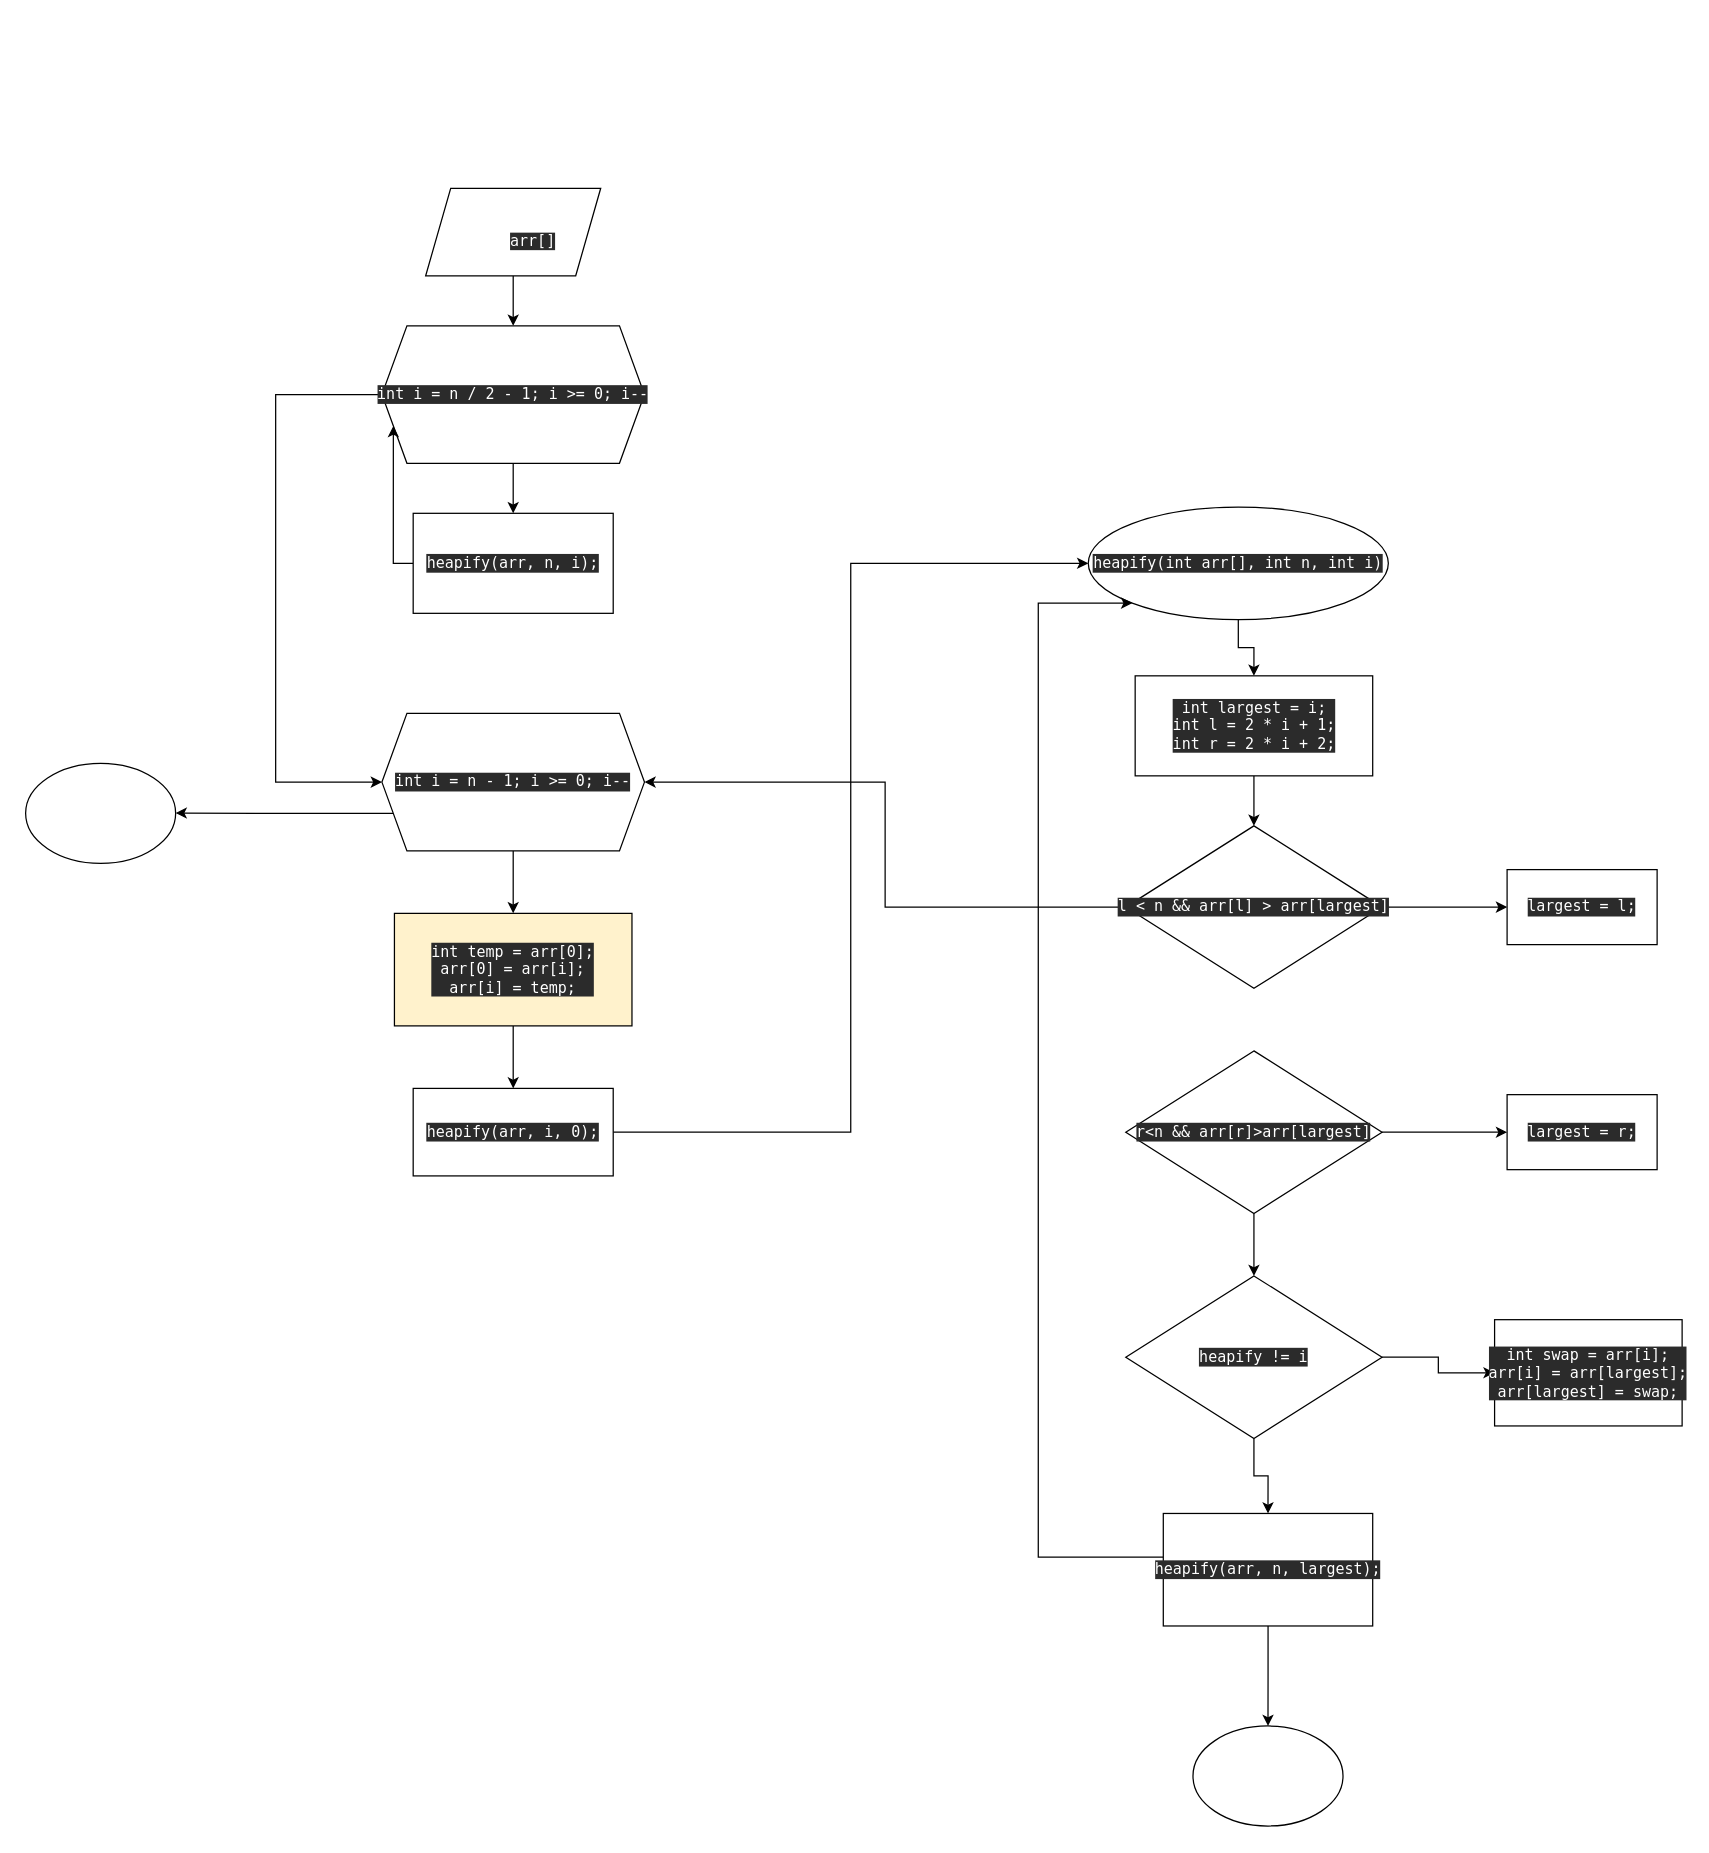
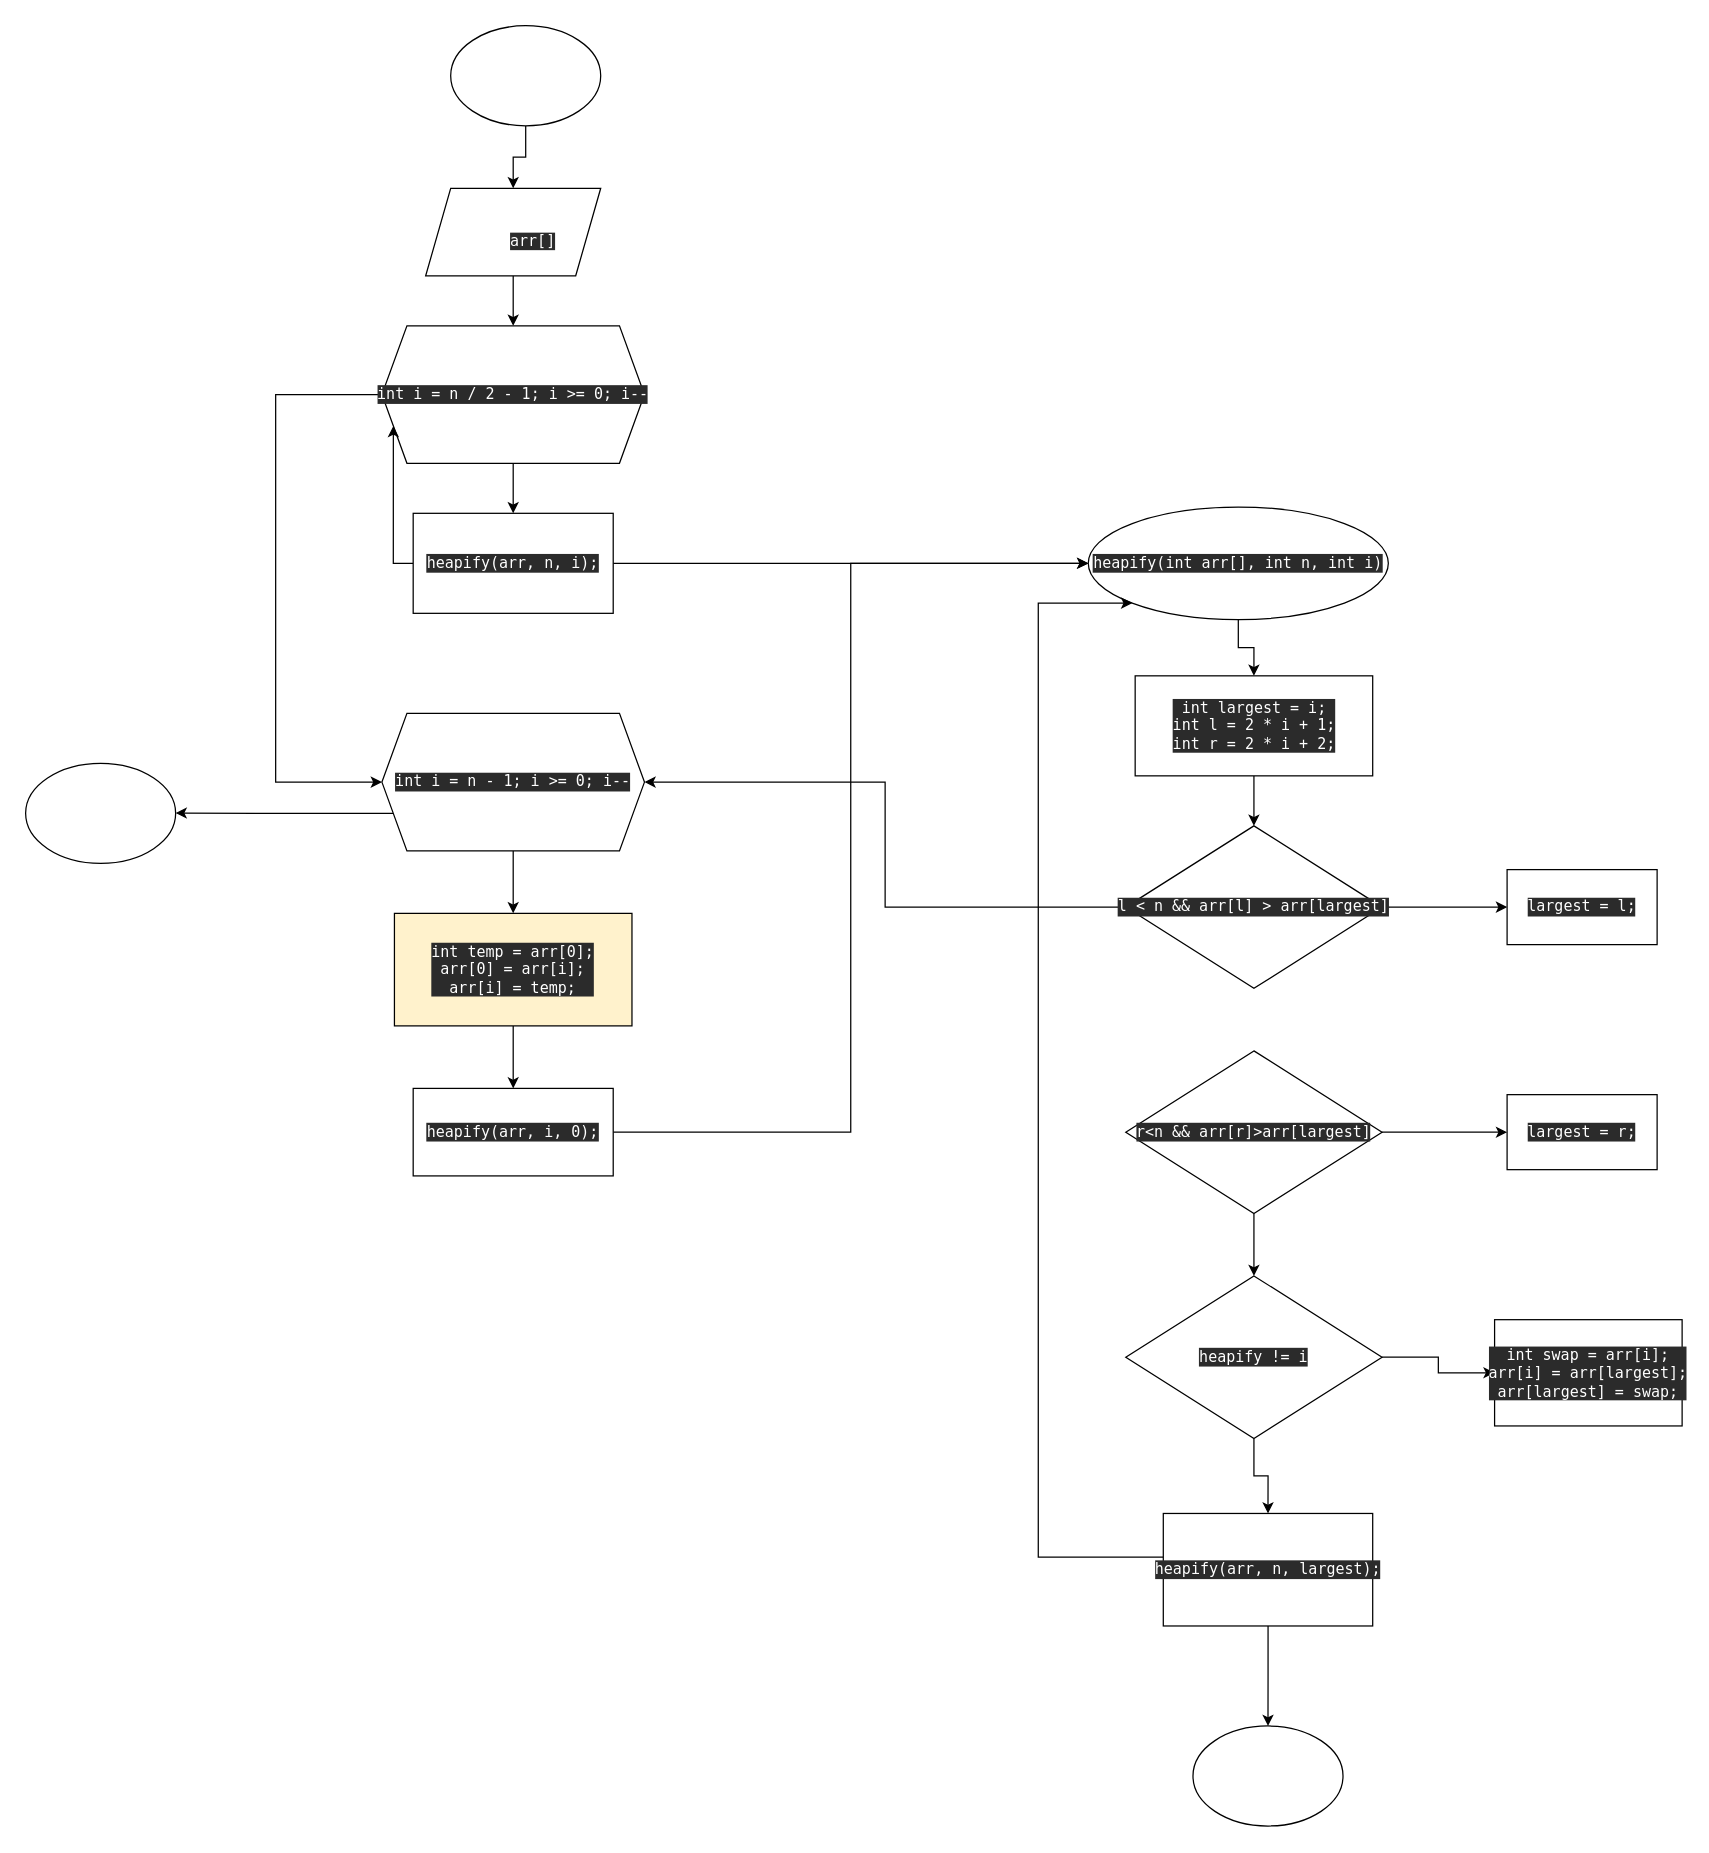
node "Початок": added
edge "Початок" -> "Введення: iint arr[]": added
edge "heapify(arr, n, i);" -> "heapify(int arr[], int n, int i)": added
